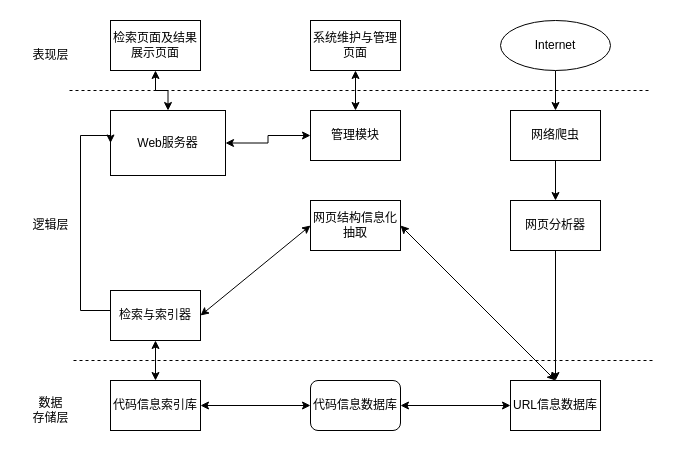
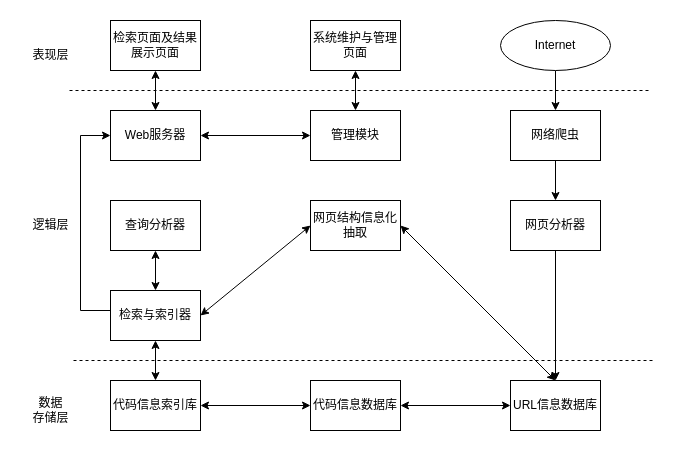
node "Web服务器": size 115x65 -> 90x50
node "查询分析器": added
edge "查询分析器" -- "检索与索引器": added
node "代码信息数据库": shape rounded rectangle -> rectangle
